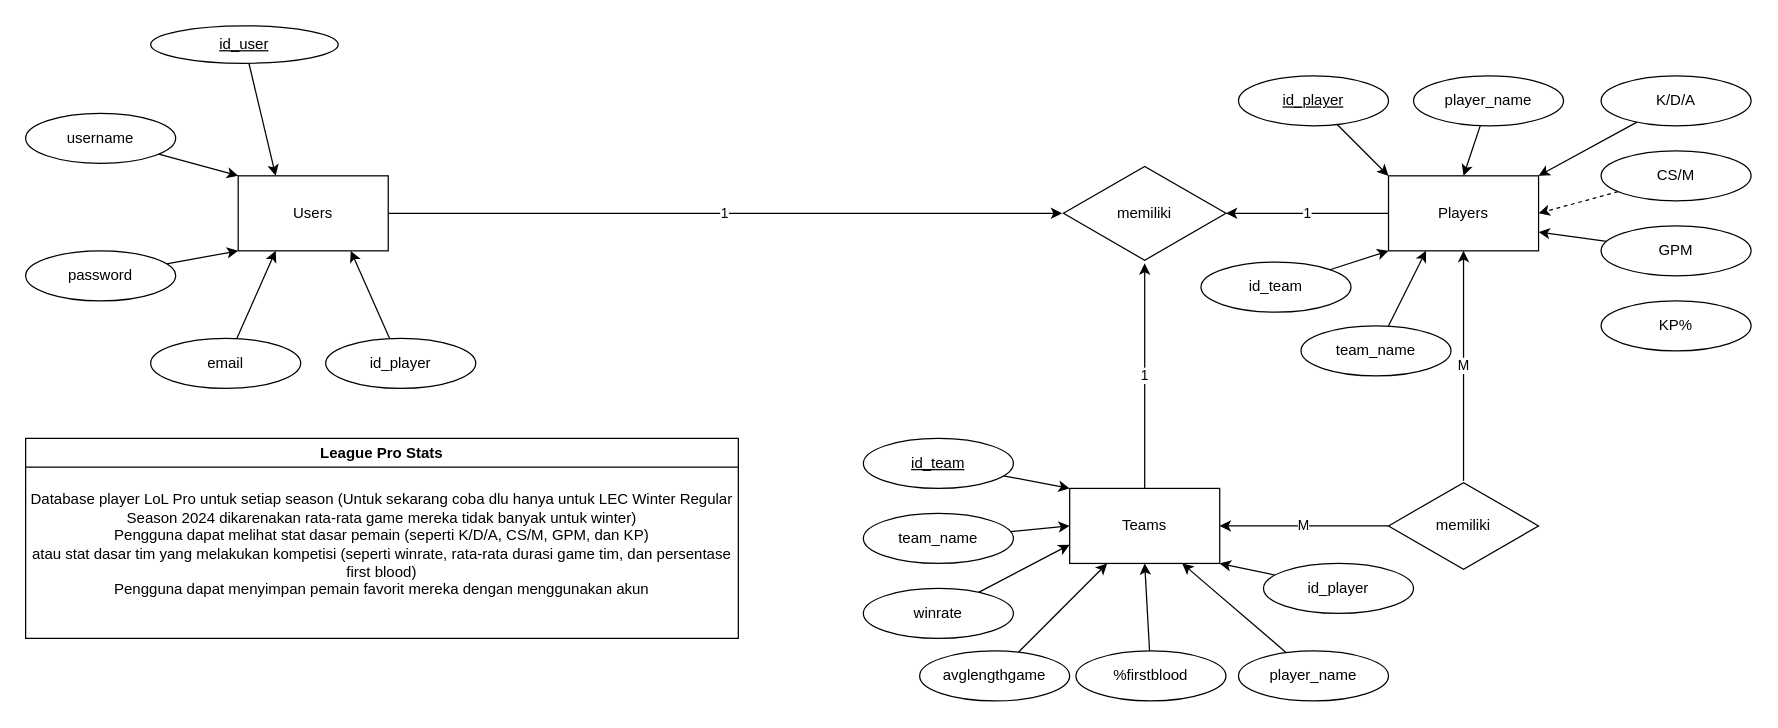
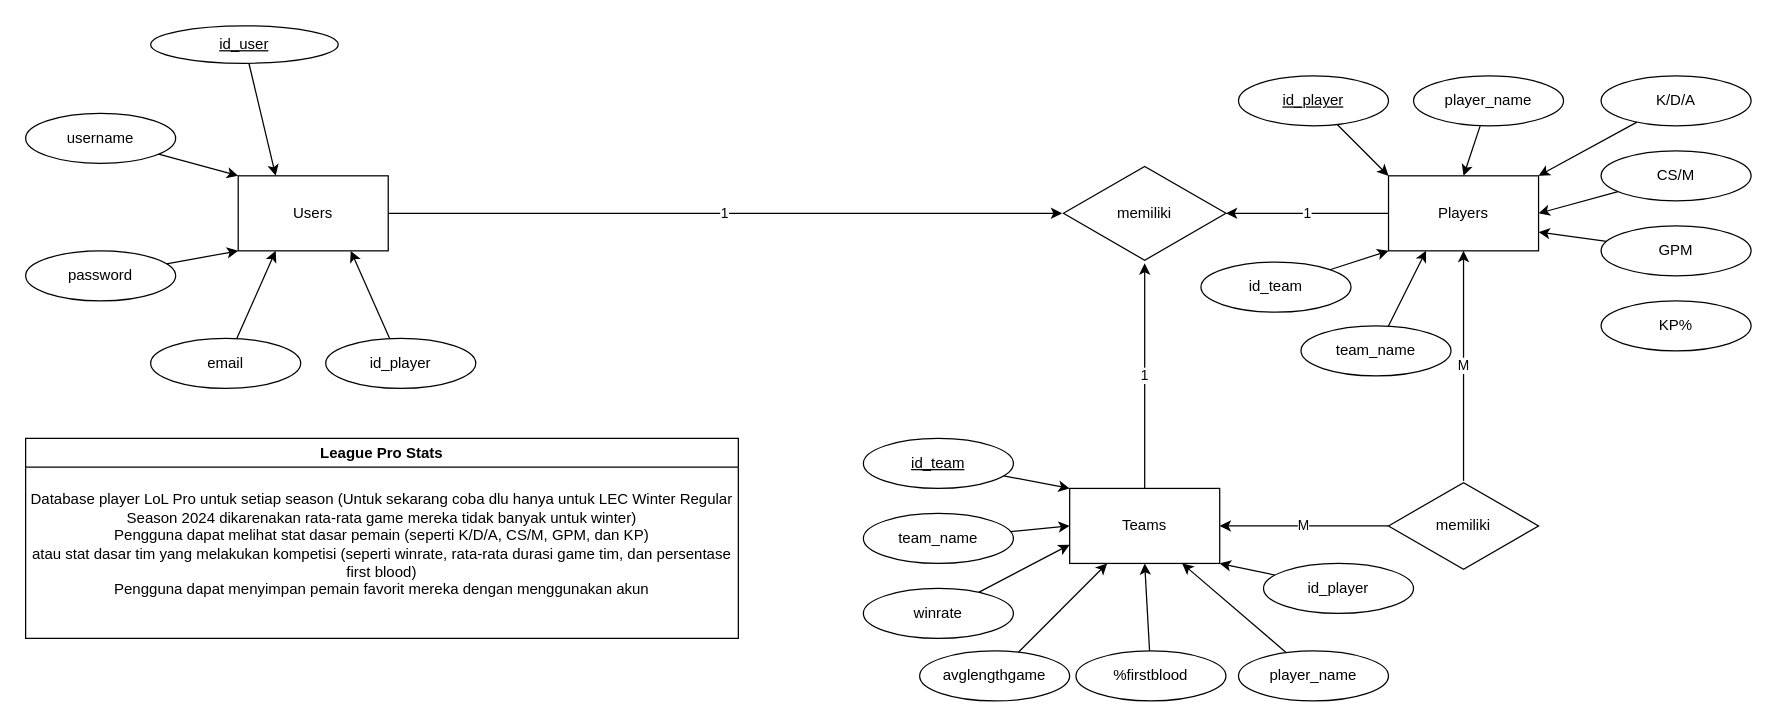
edge "CS/M" -> "Players": style dashed -> solid
